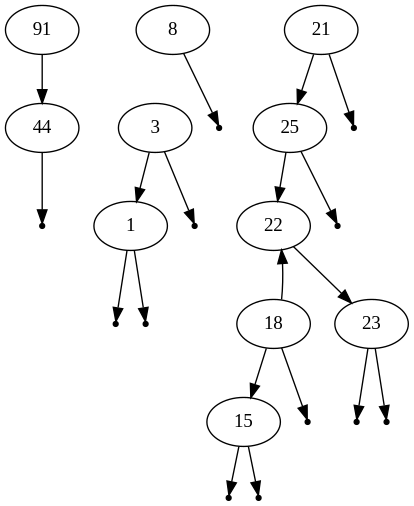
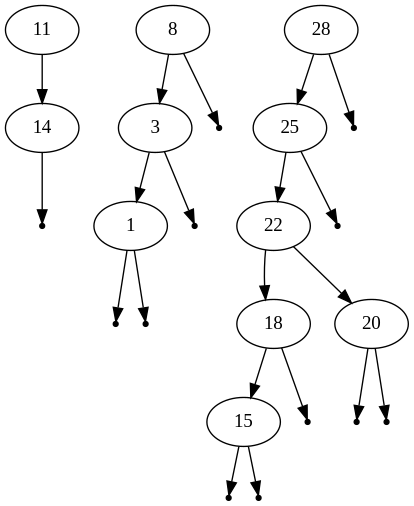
node "91": label "91" -> "11"
node "21": label "21" -> "28"
edge "8" -> "3": added
node "44": label "44" -> "14"
edge "18" -> "22": reversed
node "23": label "23" -> "20"
